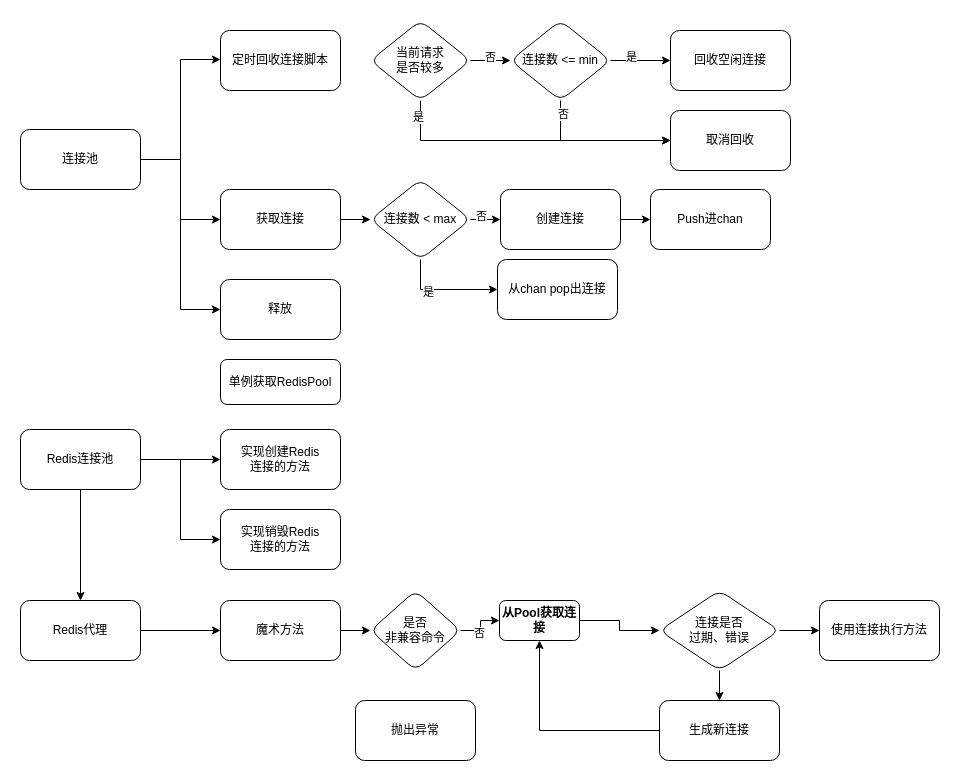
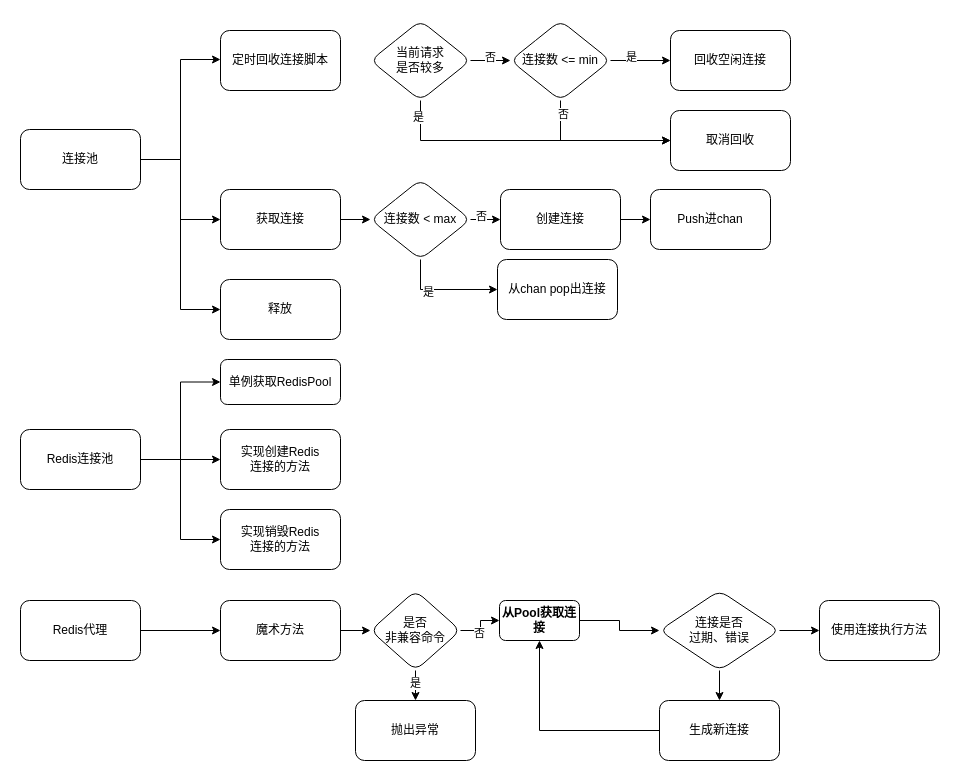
edge "Redis连接池" -> "Redis代理": now "Redis连接池" -> "单例获取RedisPool"
edge "是否 非兼容命令" -> "抛出异常": added, label "是"
